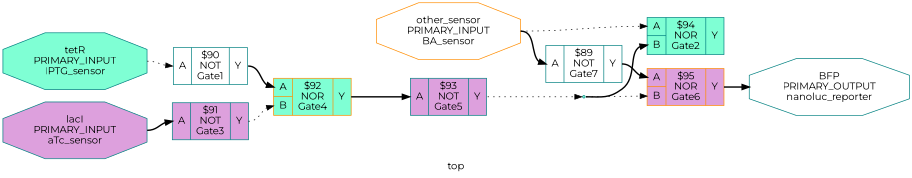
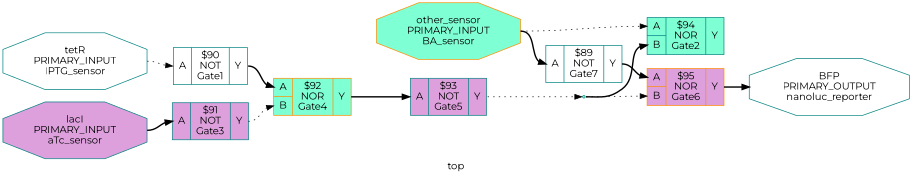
node "other_sensor PRIMARY_INPUT BA_sensor": fillcolor white -> aquamarine
node "tetR PRIMARY_INPUT IPTG_sensor": fillcolor aquamarine -> white
